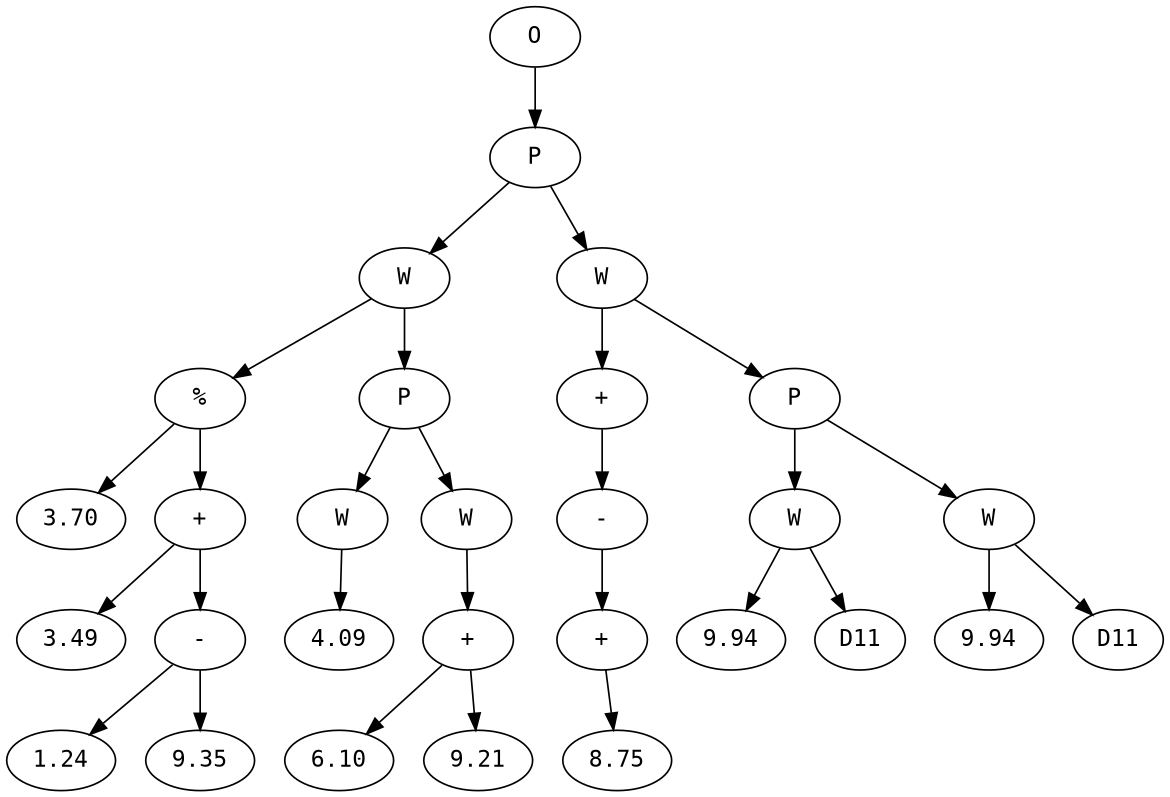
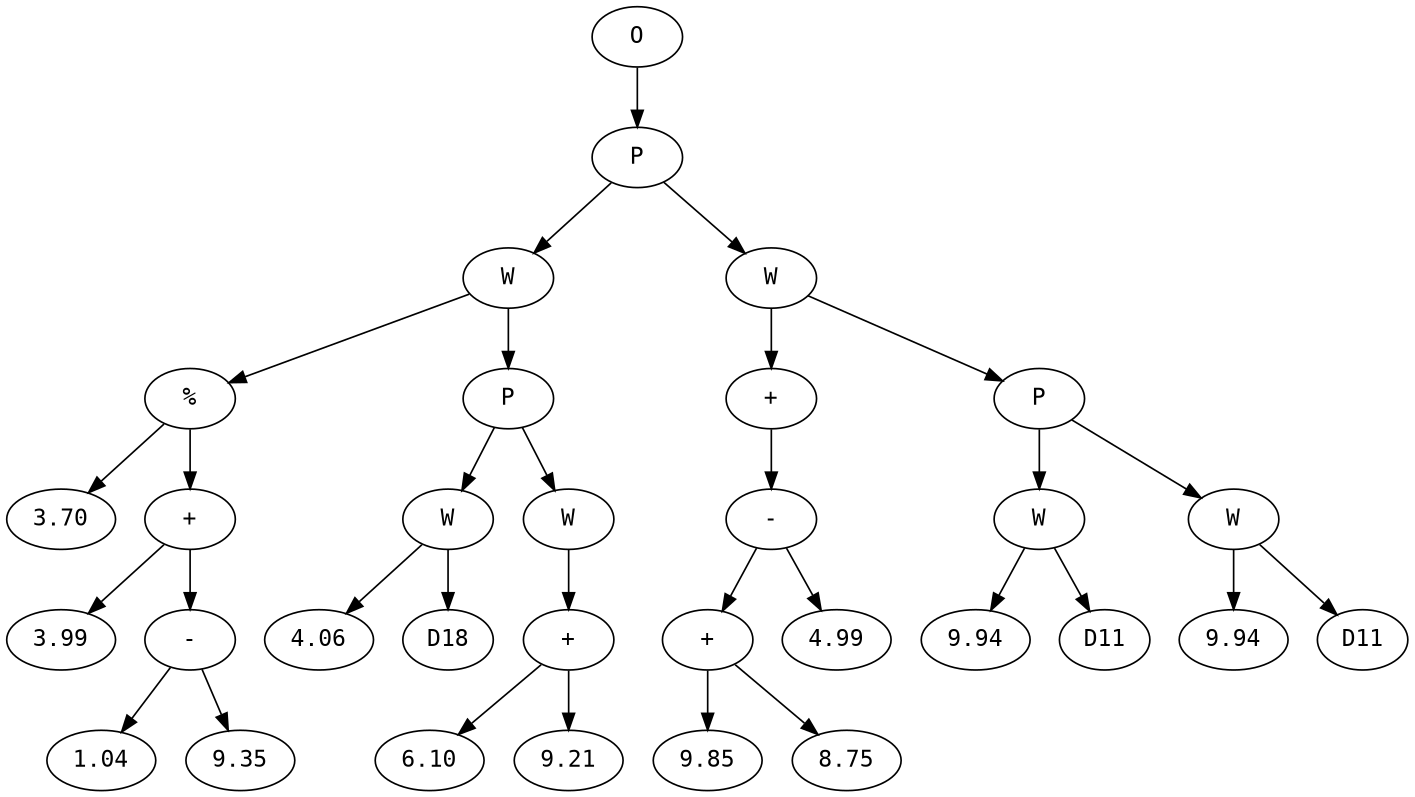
node "3.49": label "3.49" -> "3.99"
node "4.09": label "4.09" -> "4.06"
node "D18": added
node "4.99": added
node "1.24": label "1.24" -> "1.04"
node "9.85": added
